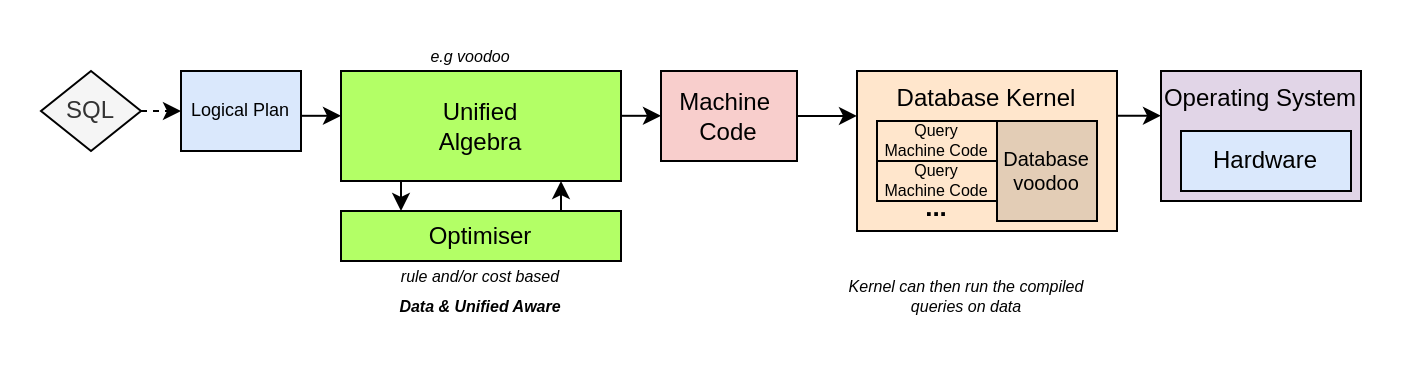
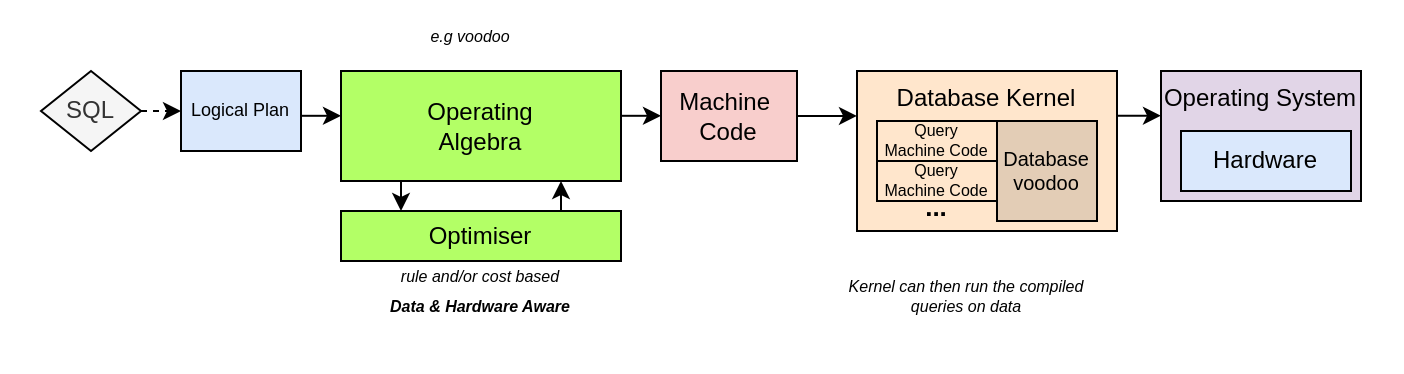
node "e.g voodoo": moved (471, 56) -> (471, 36)
node "Unified Algebra": label "Unified Algebra" -> "Operating Algebra"
node "Data & Unified Aware": label "Data & Unified Aware" -> "Data & Hardware Aware"
